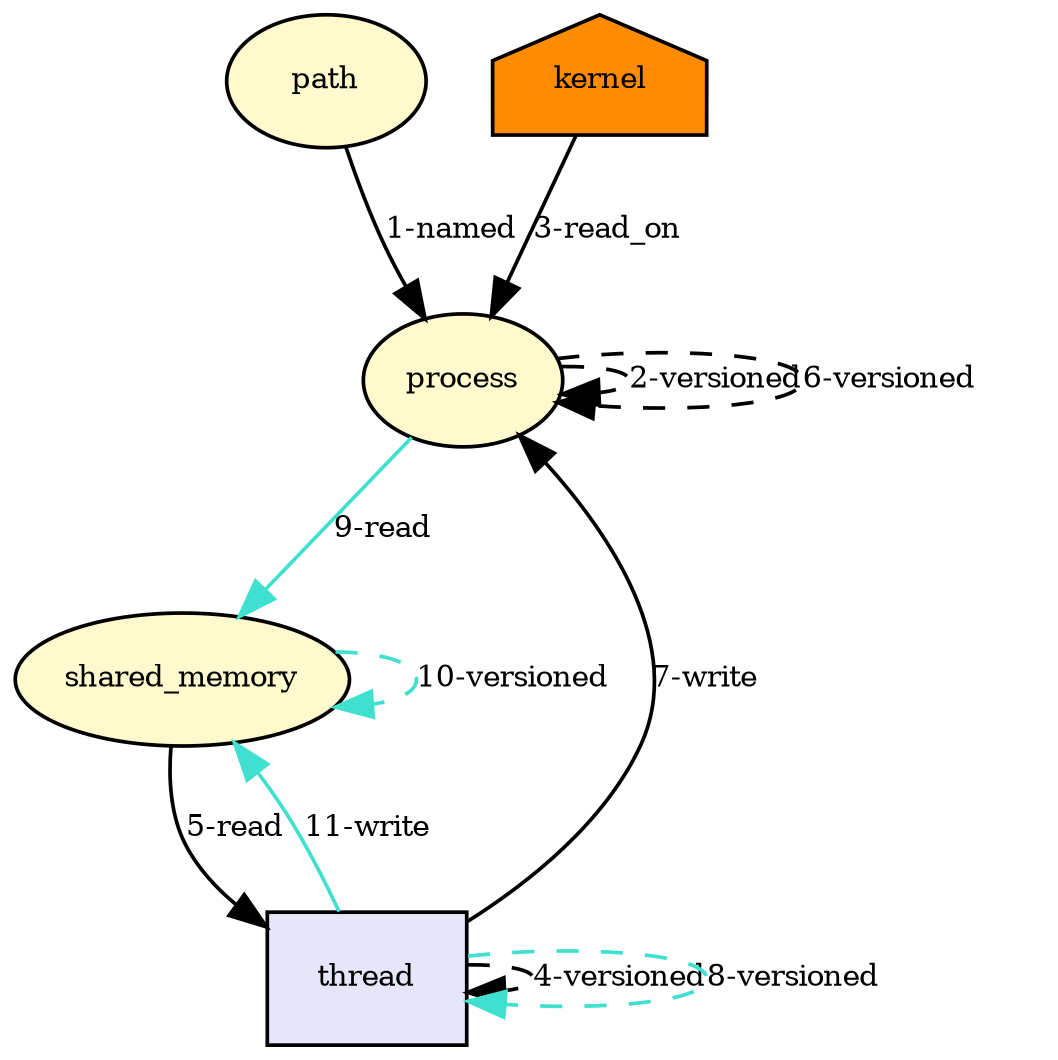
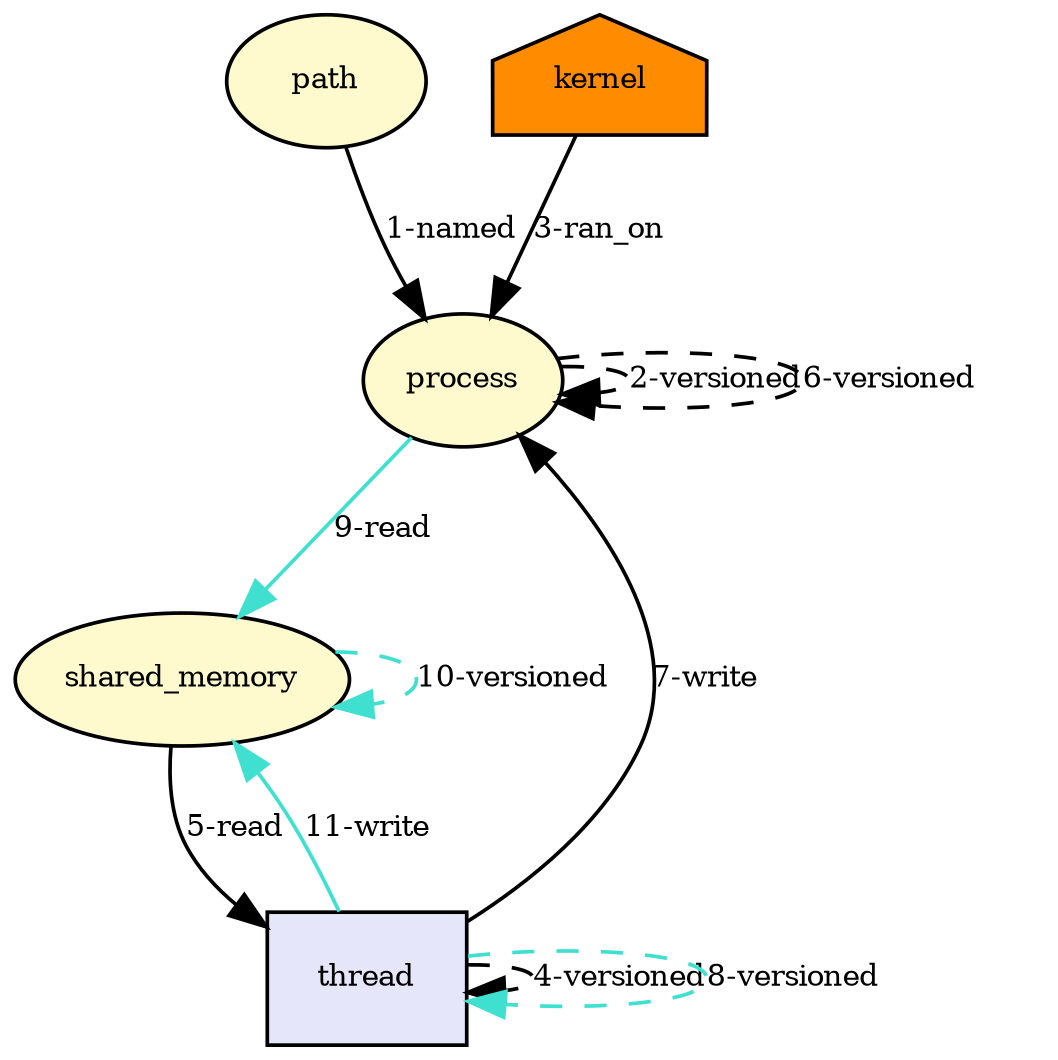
edge "kernel" -> "process": label "3-read_on" -> "3-ran_on"
